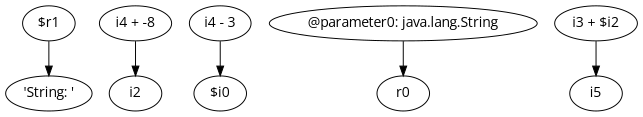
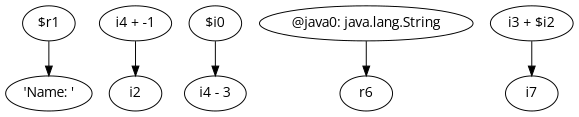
node "i4 + -8": label "i4 + -8" -> "i4 + -1"
node "@parameter0: java.lang.String": label "@parameter0: java.lang.String" -> "@java0: java.lang.String"
edge "i4 - 3" -> "$i0": reversed
node "'String: '": label "'String: '" -> "'Name: '"
node "r0": label "r0" -> "r6"
node "i5": label "i5" -> "i7"
